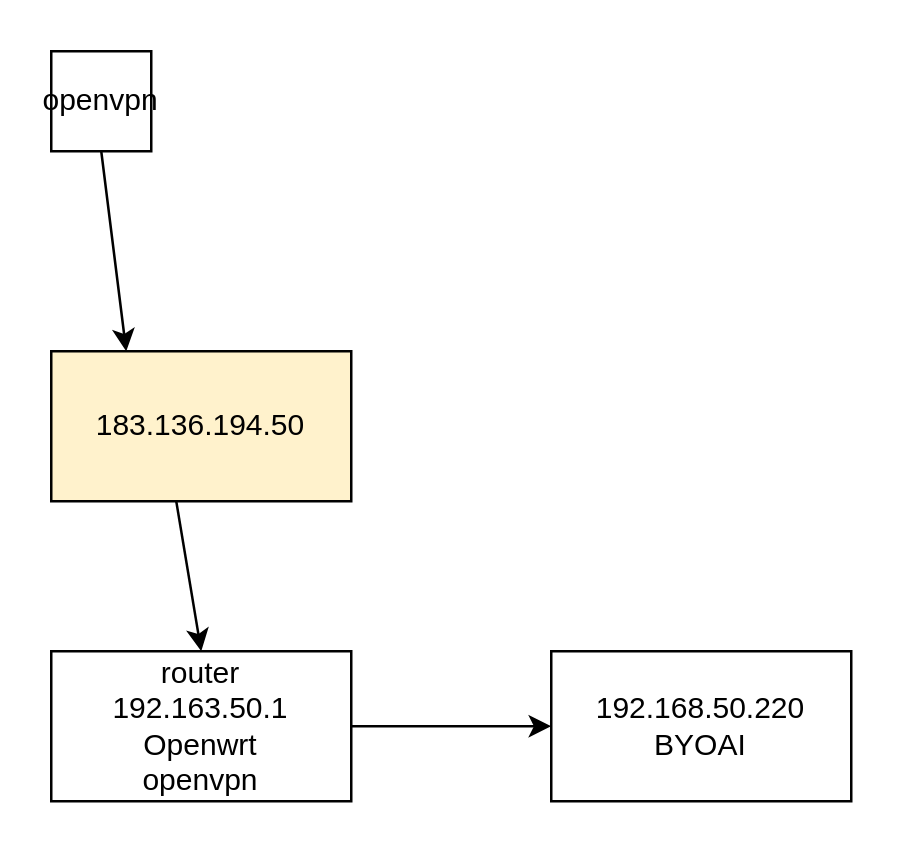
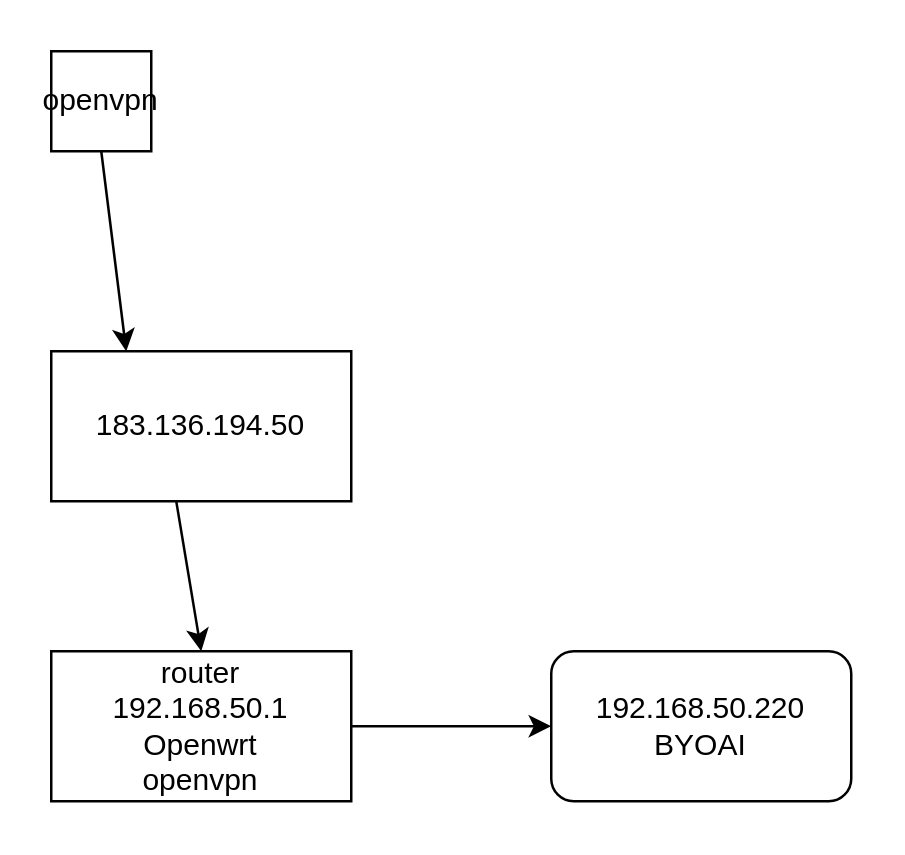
node "183.136.194.50": fillcolor #fff2cc -> #ffffff
node "router 192.163.50.1 Openwrt openvpn": label "router 192.163.50.1 Openwrt openvpn" -> "router 192.168.50.1 Openwrt openvpn"
node "192.168.50.220 BYOAI": shape rectangle -> rounded rectangle
